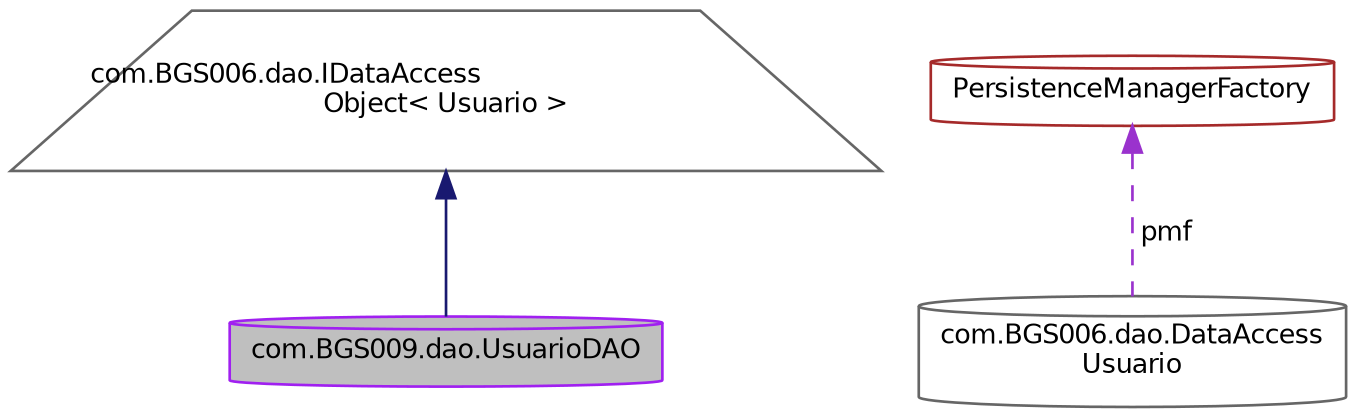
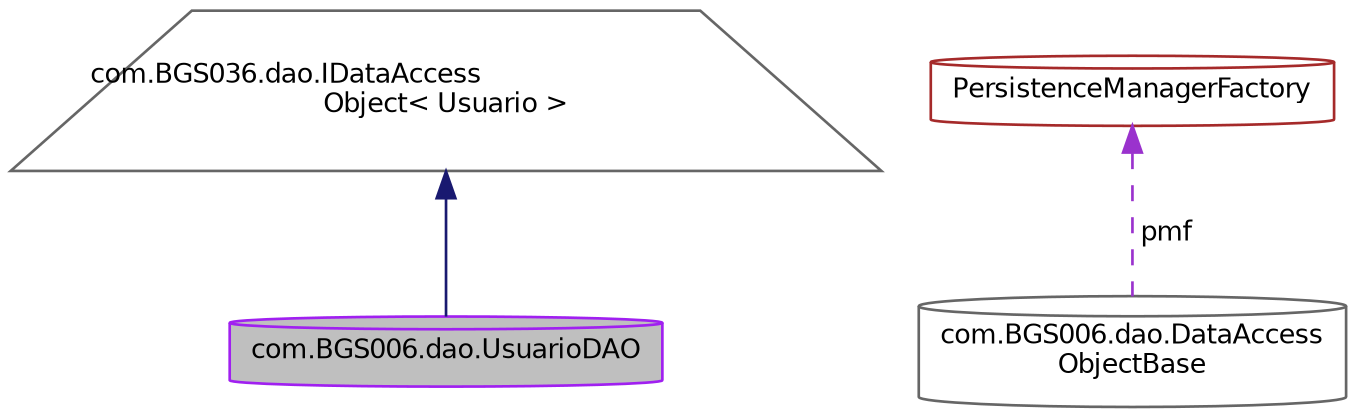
node "com.BGS006.dao.IDataAccess Object< Usuario >": label "com.BGS006.dao.IDataAccess Object< Usuario >" -> "com.BGS036.dao.IDataAccess Object< Usuario >"
node "com.BGS009.dao.UsuarioDAO": label "com.BGS009.dao.UsuarioDAO" -> "com.BGS006.dao.UsuarioDAO"
node "com.BGS006.dao.DataAccess Usuario": label "com.BGS006.dao.DataAccess Usuario" -> "com.BGS006.dao.DataAccess ObjectBase"
